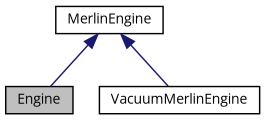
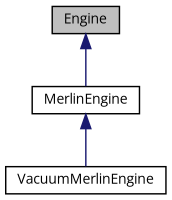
edge "Engine" -> "MerlinEngine": reversed
